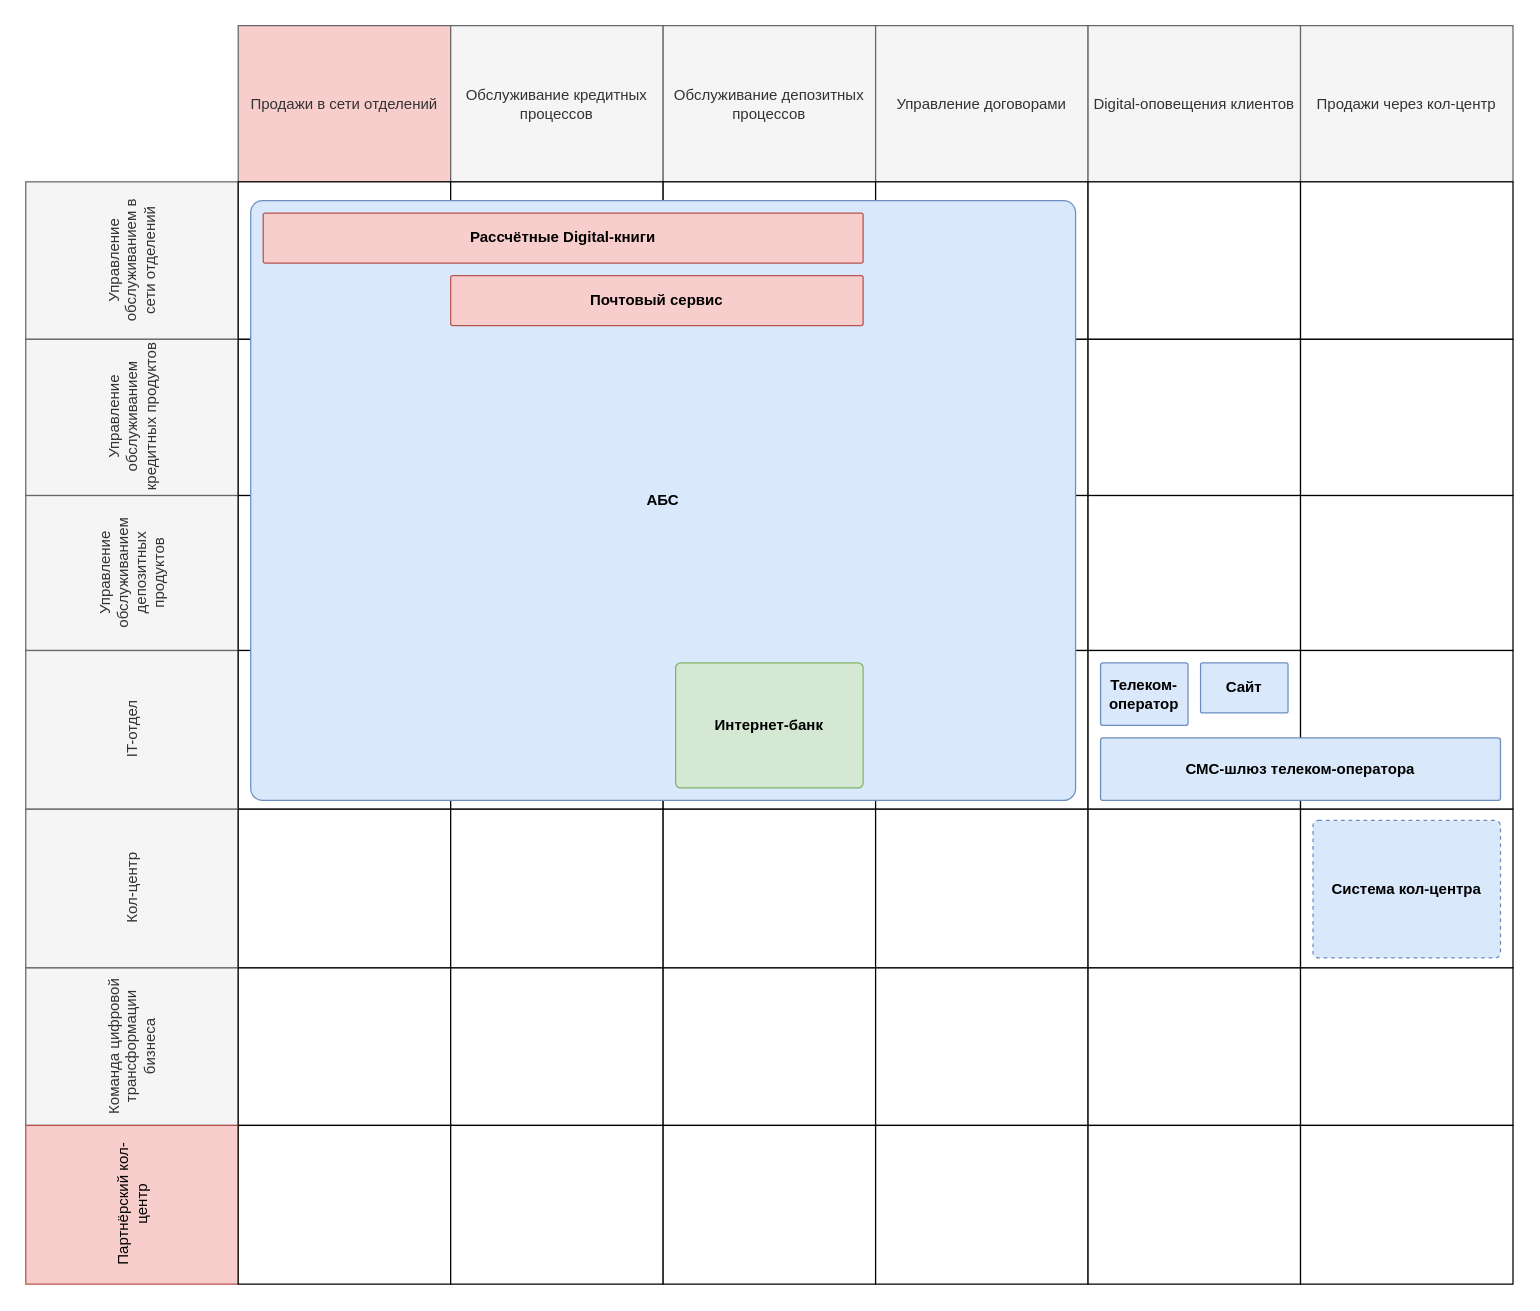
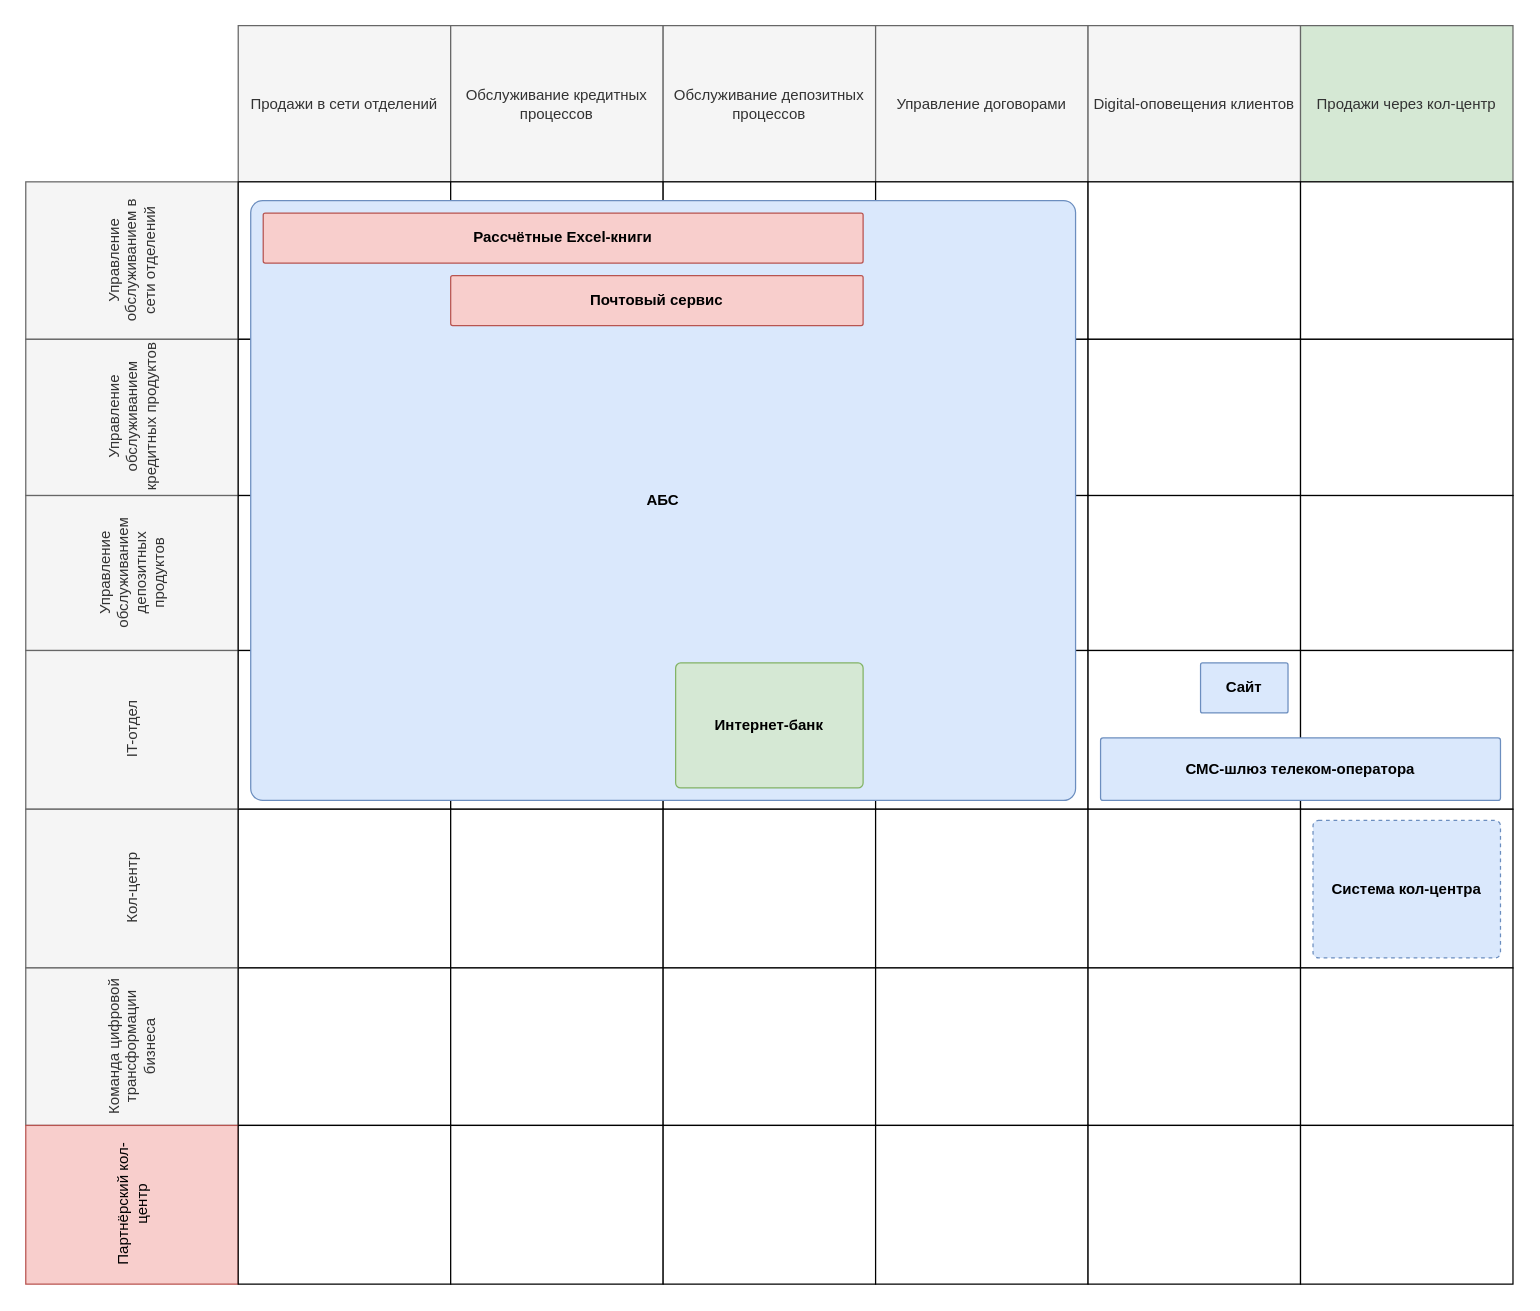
node "Продажи в сети отделений": fillcolor #f8cecc -> #f5f5f5
node "Продажи через кол-центр": fillcolor #f5f5f5 -> #d5e8d4
node "Рассчётные Digital-книги": label "Рассчётные Digital-книги" -> "Рассчётные Excel-книги"
node "Телеком-оператор": removed
